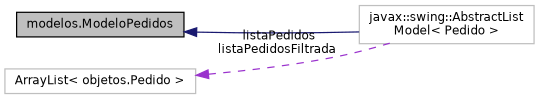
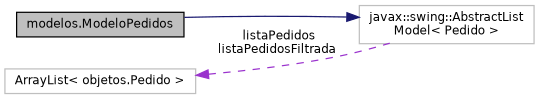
edge "javax::swing::AbstractList Model< Pedido >" -> "modelos.ModeloPedidos": reversed
